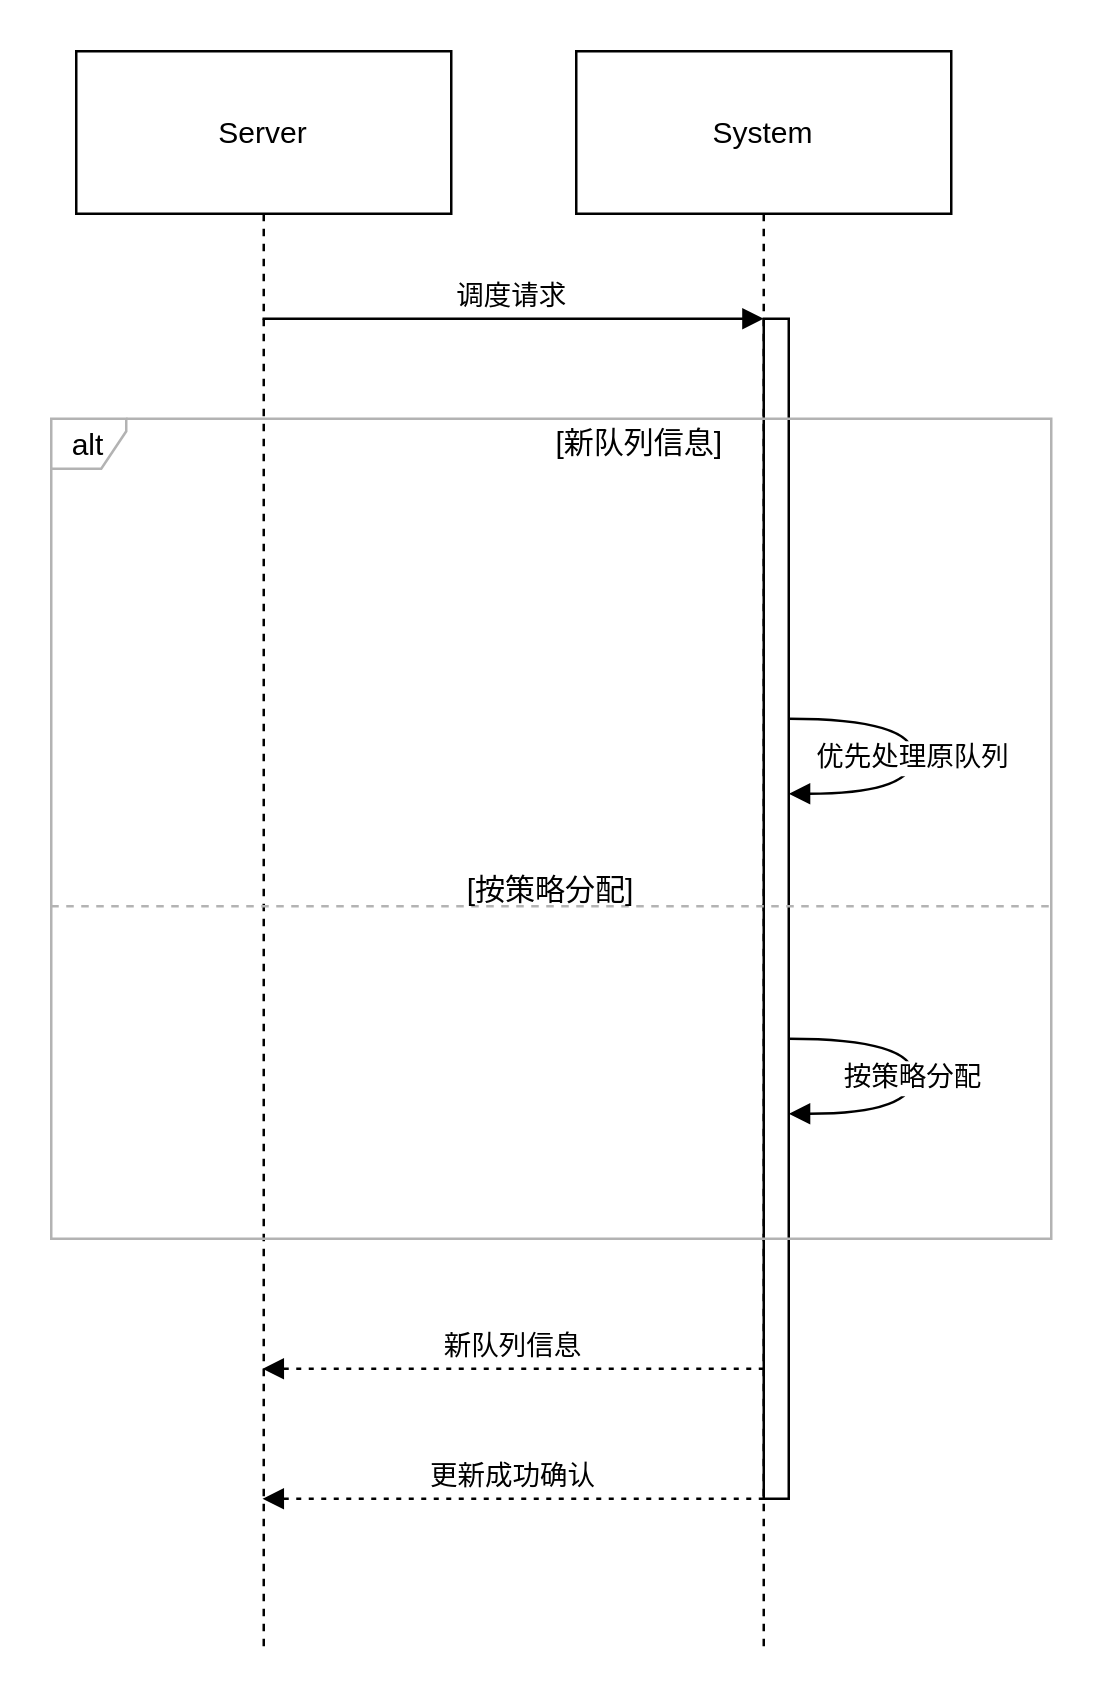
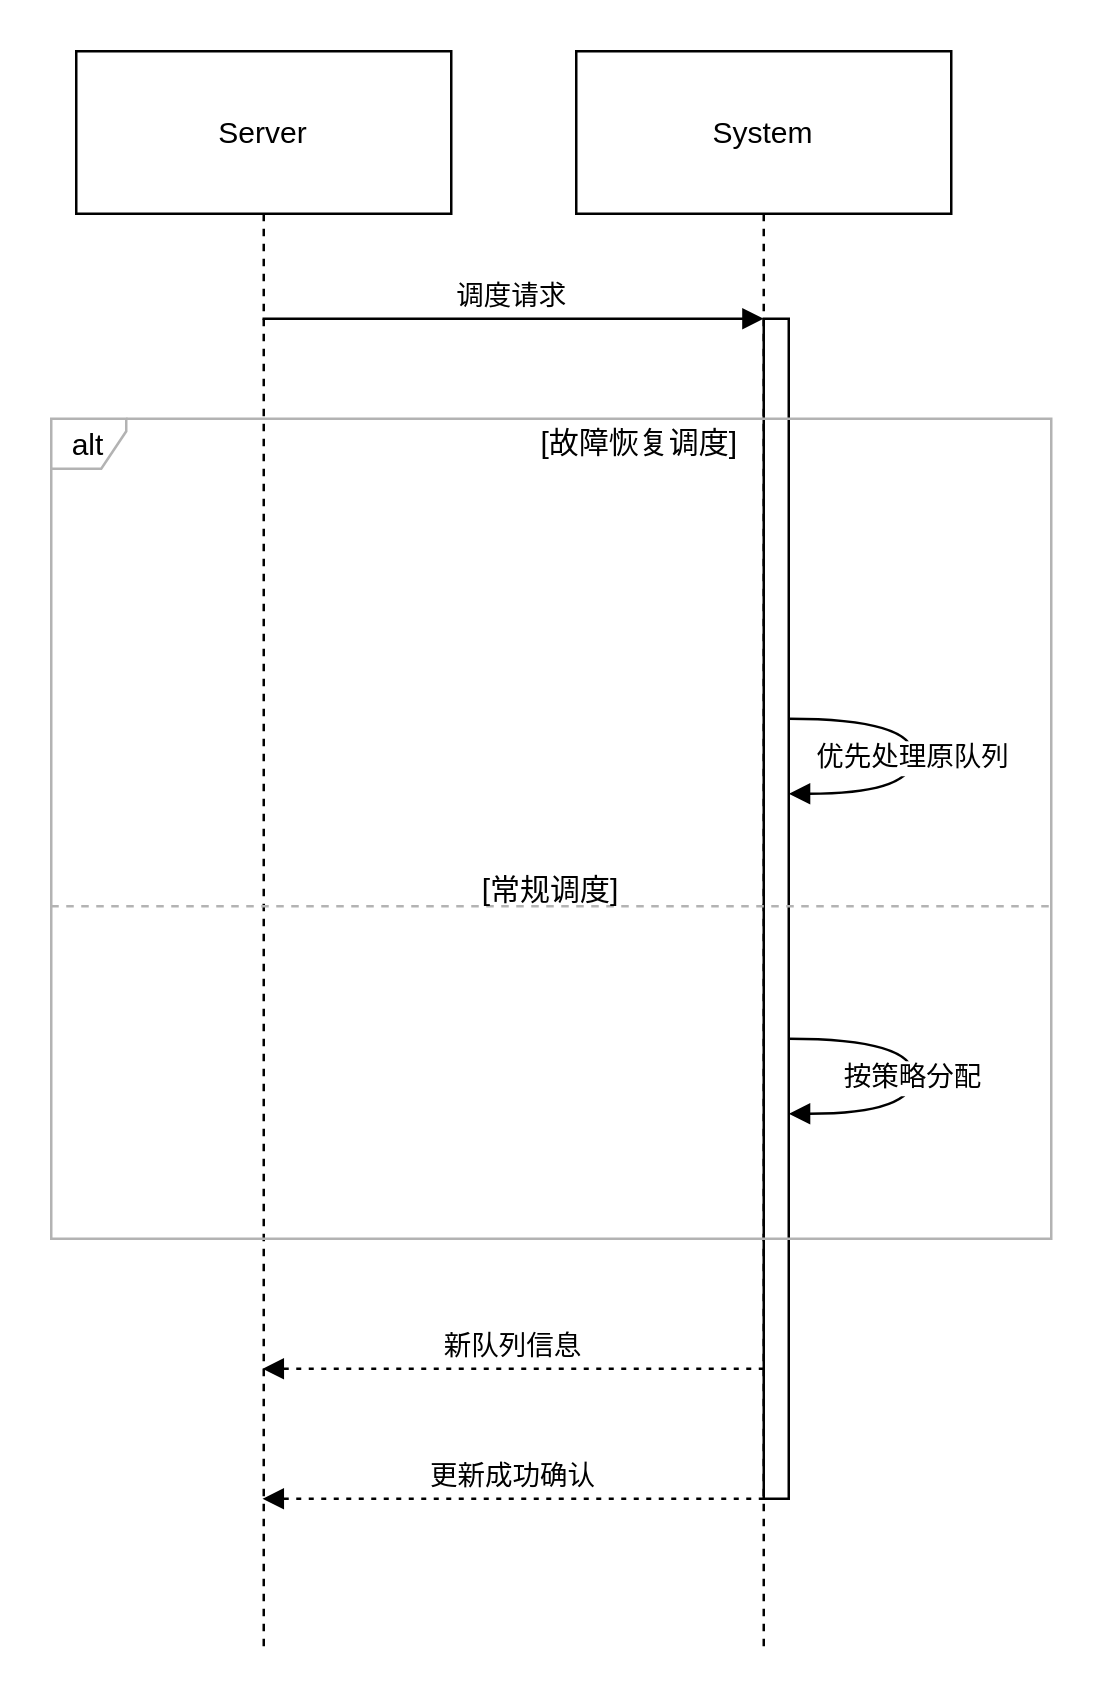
node "[新队列信息]": label "[新队列信息]" -> "[故障恢复调度]"
node "[按策略分配]": label "[按策略分配]" -> "[常规调度]"
